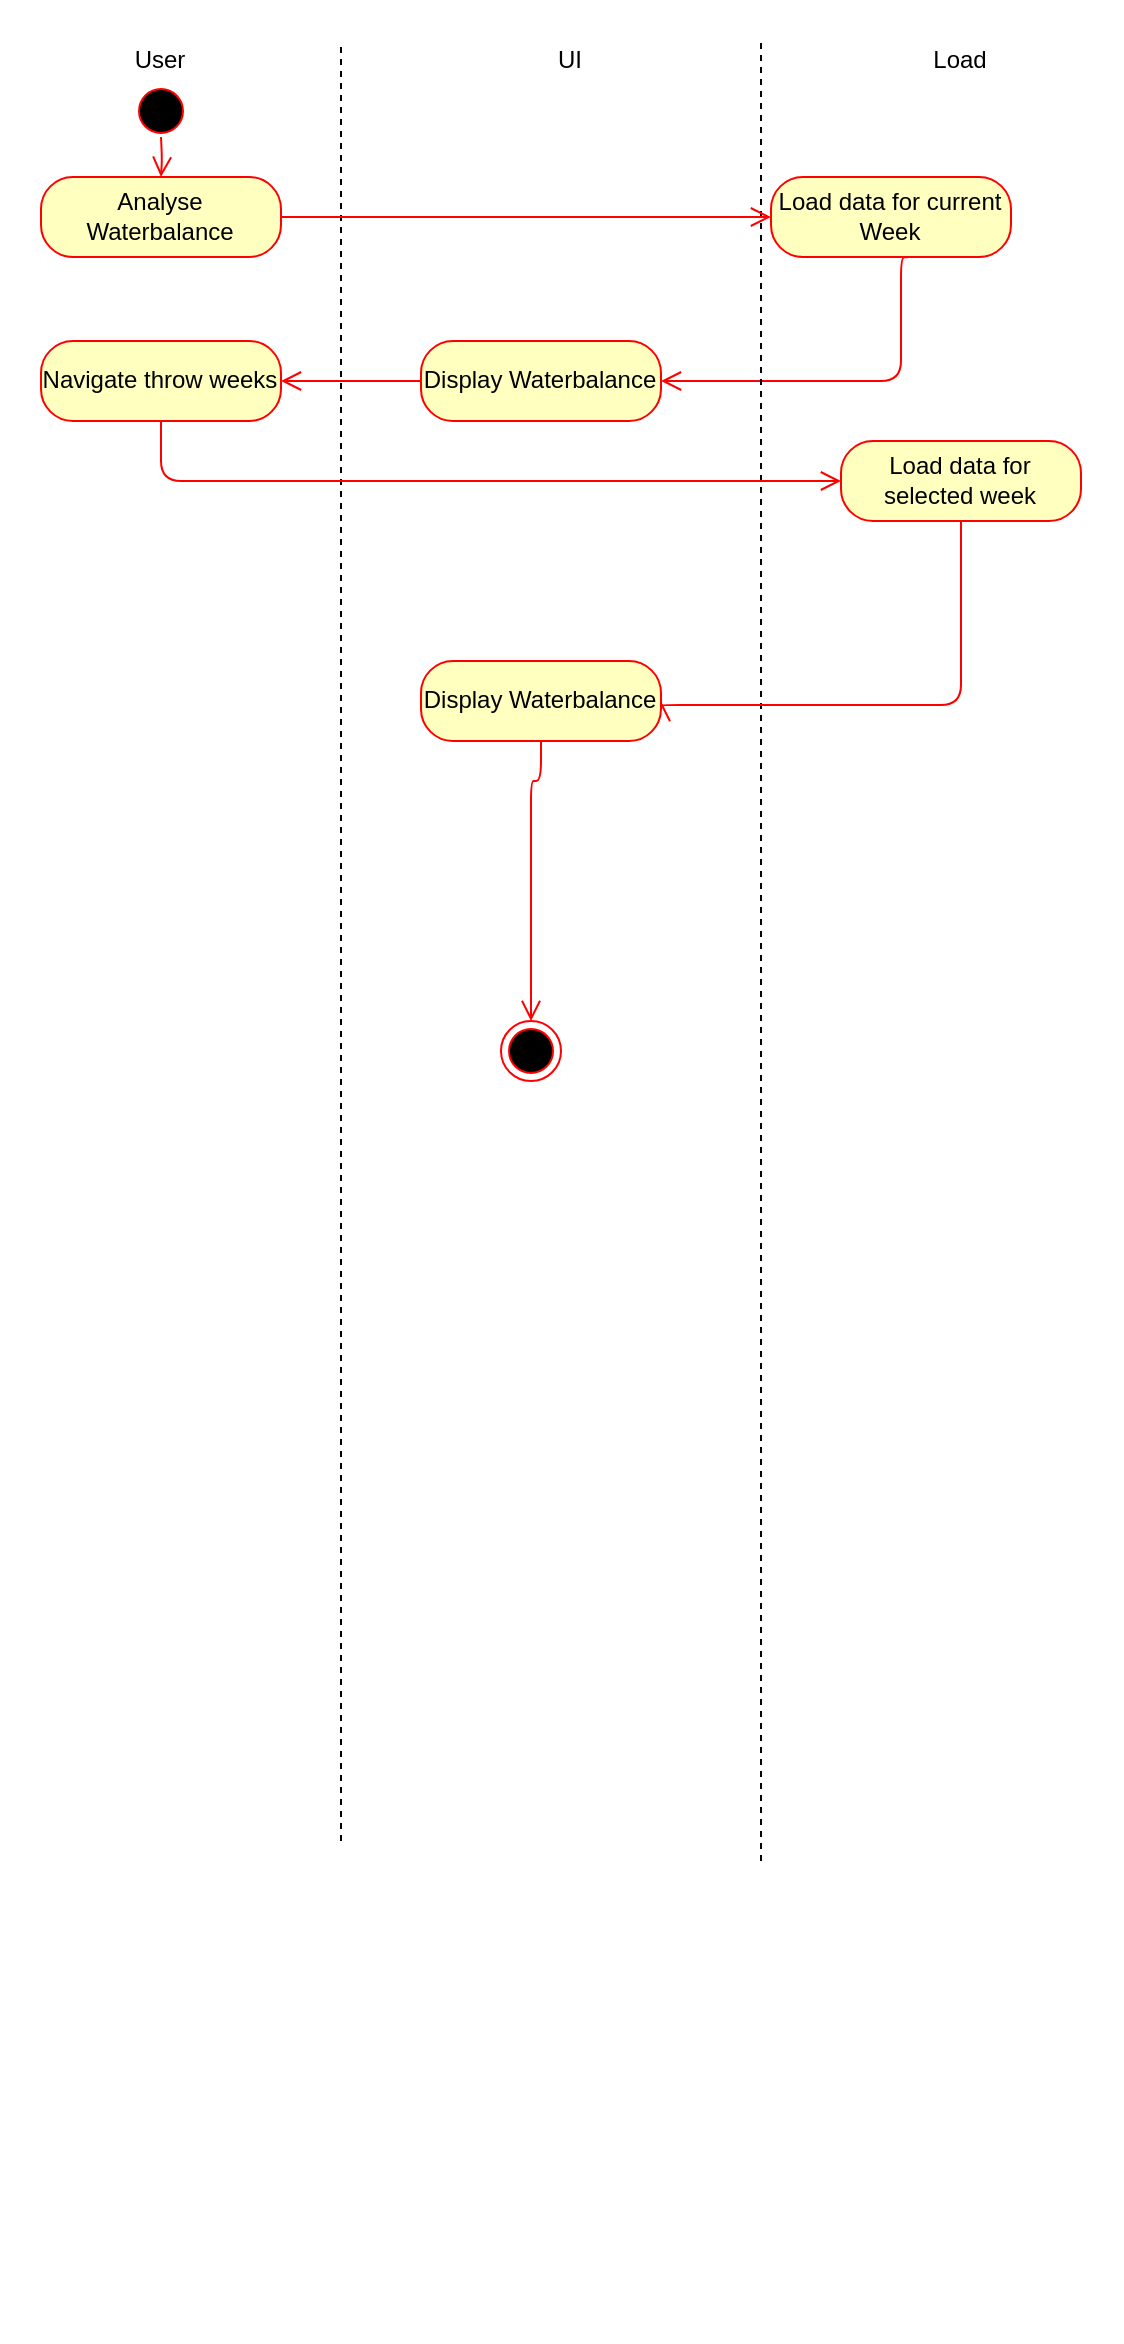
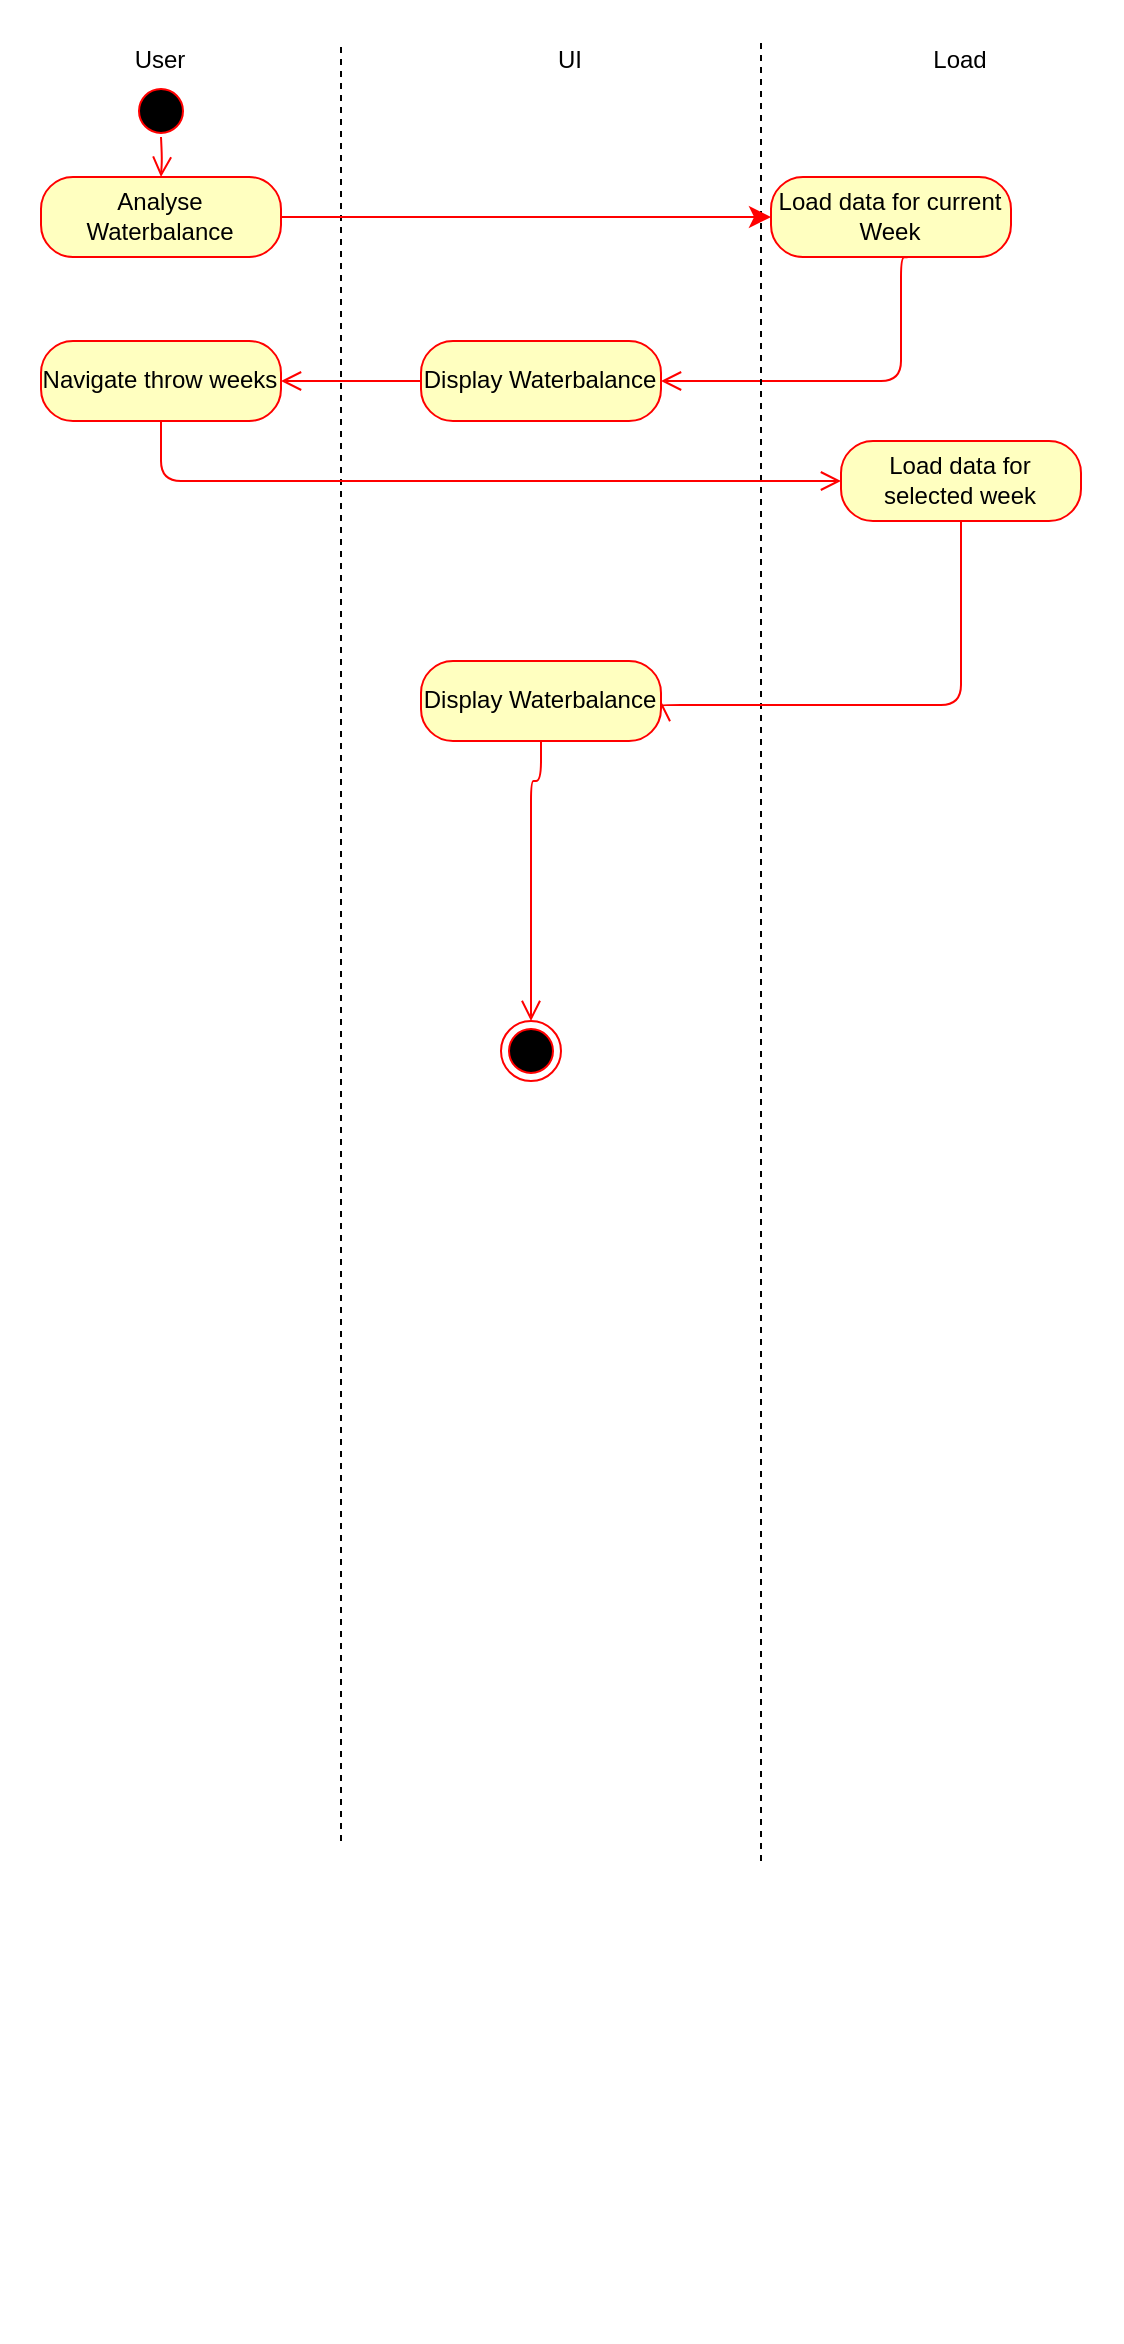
edge "Analyse Waterbalance" -> "Load data for current Week": arrowhead open -> classic
